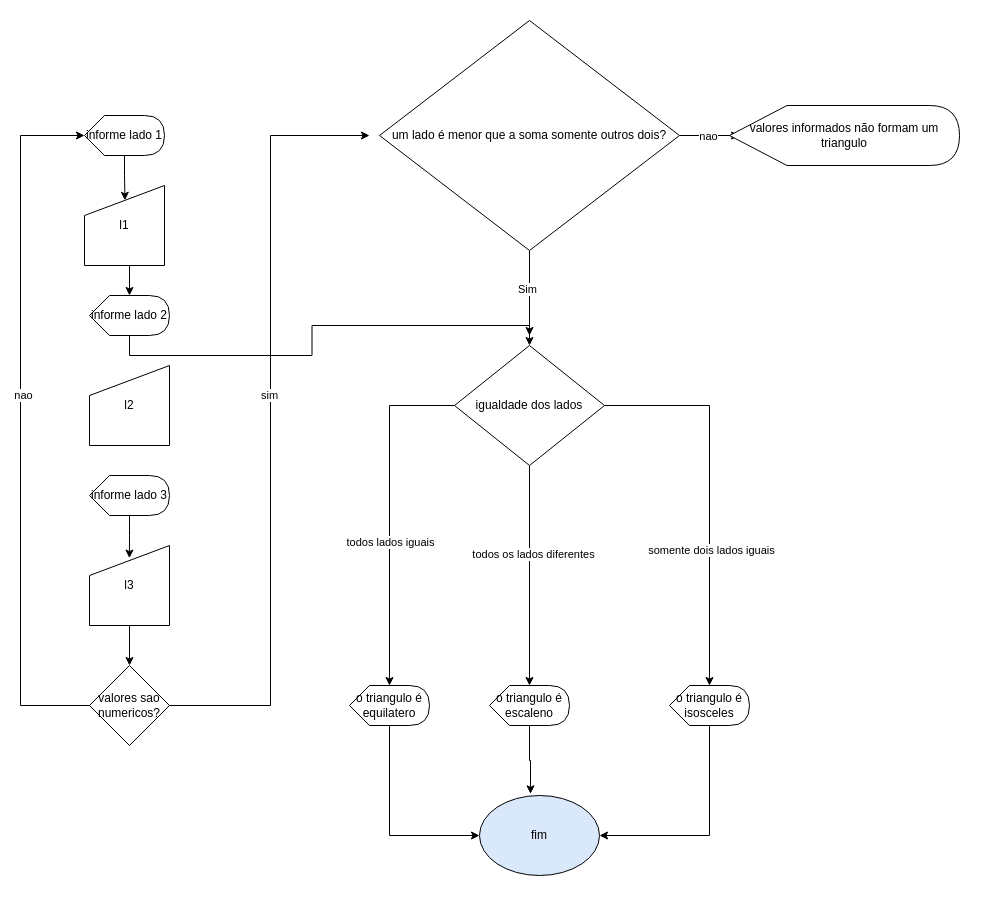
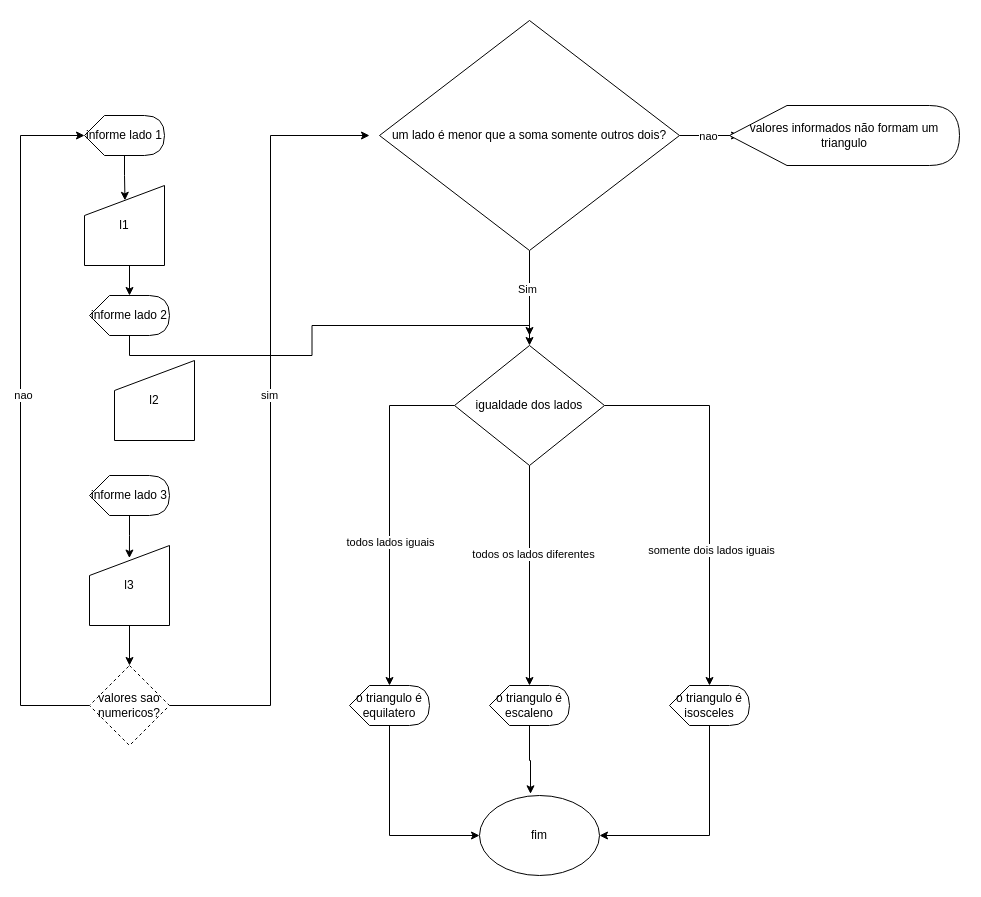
node "l2": moved (130, 406) -> (155, 401)
node "valores sao numericos?": style solid -> dashed
node "fim": fillcolor #dae8fc -> #ffffff
